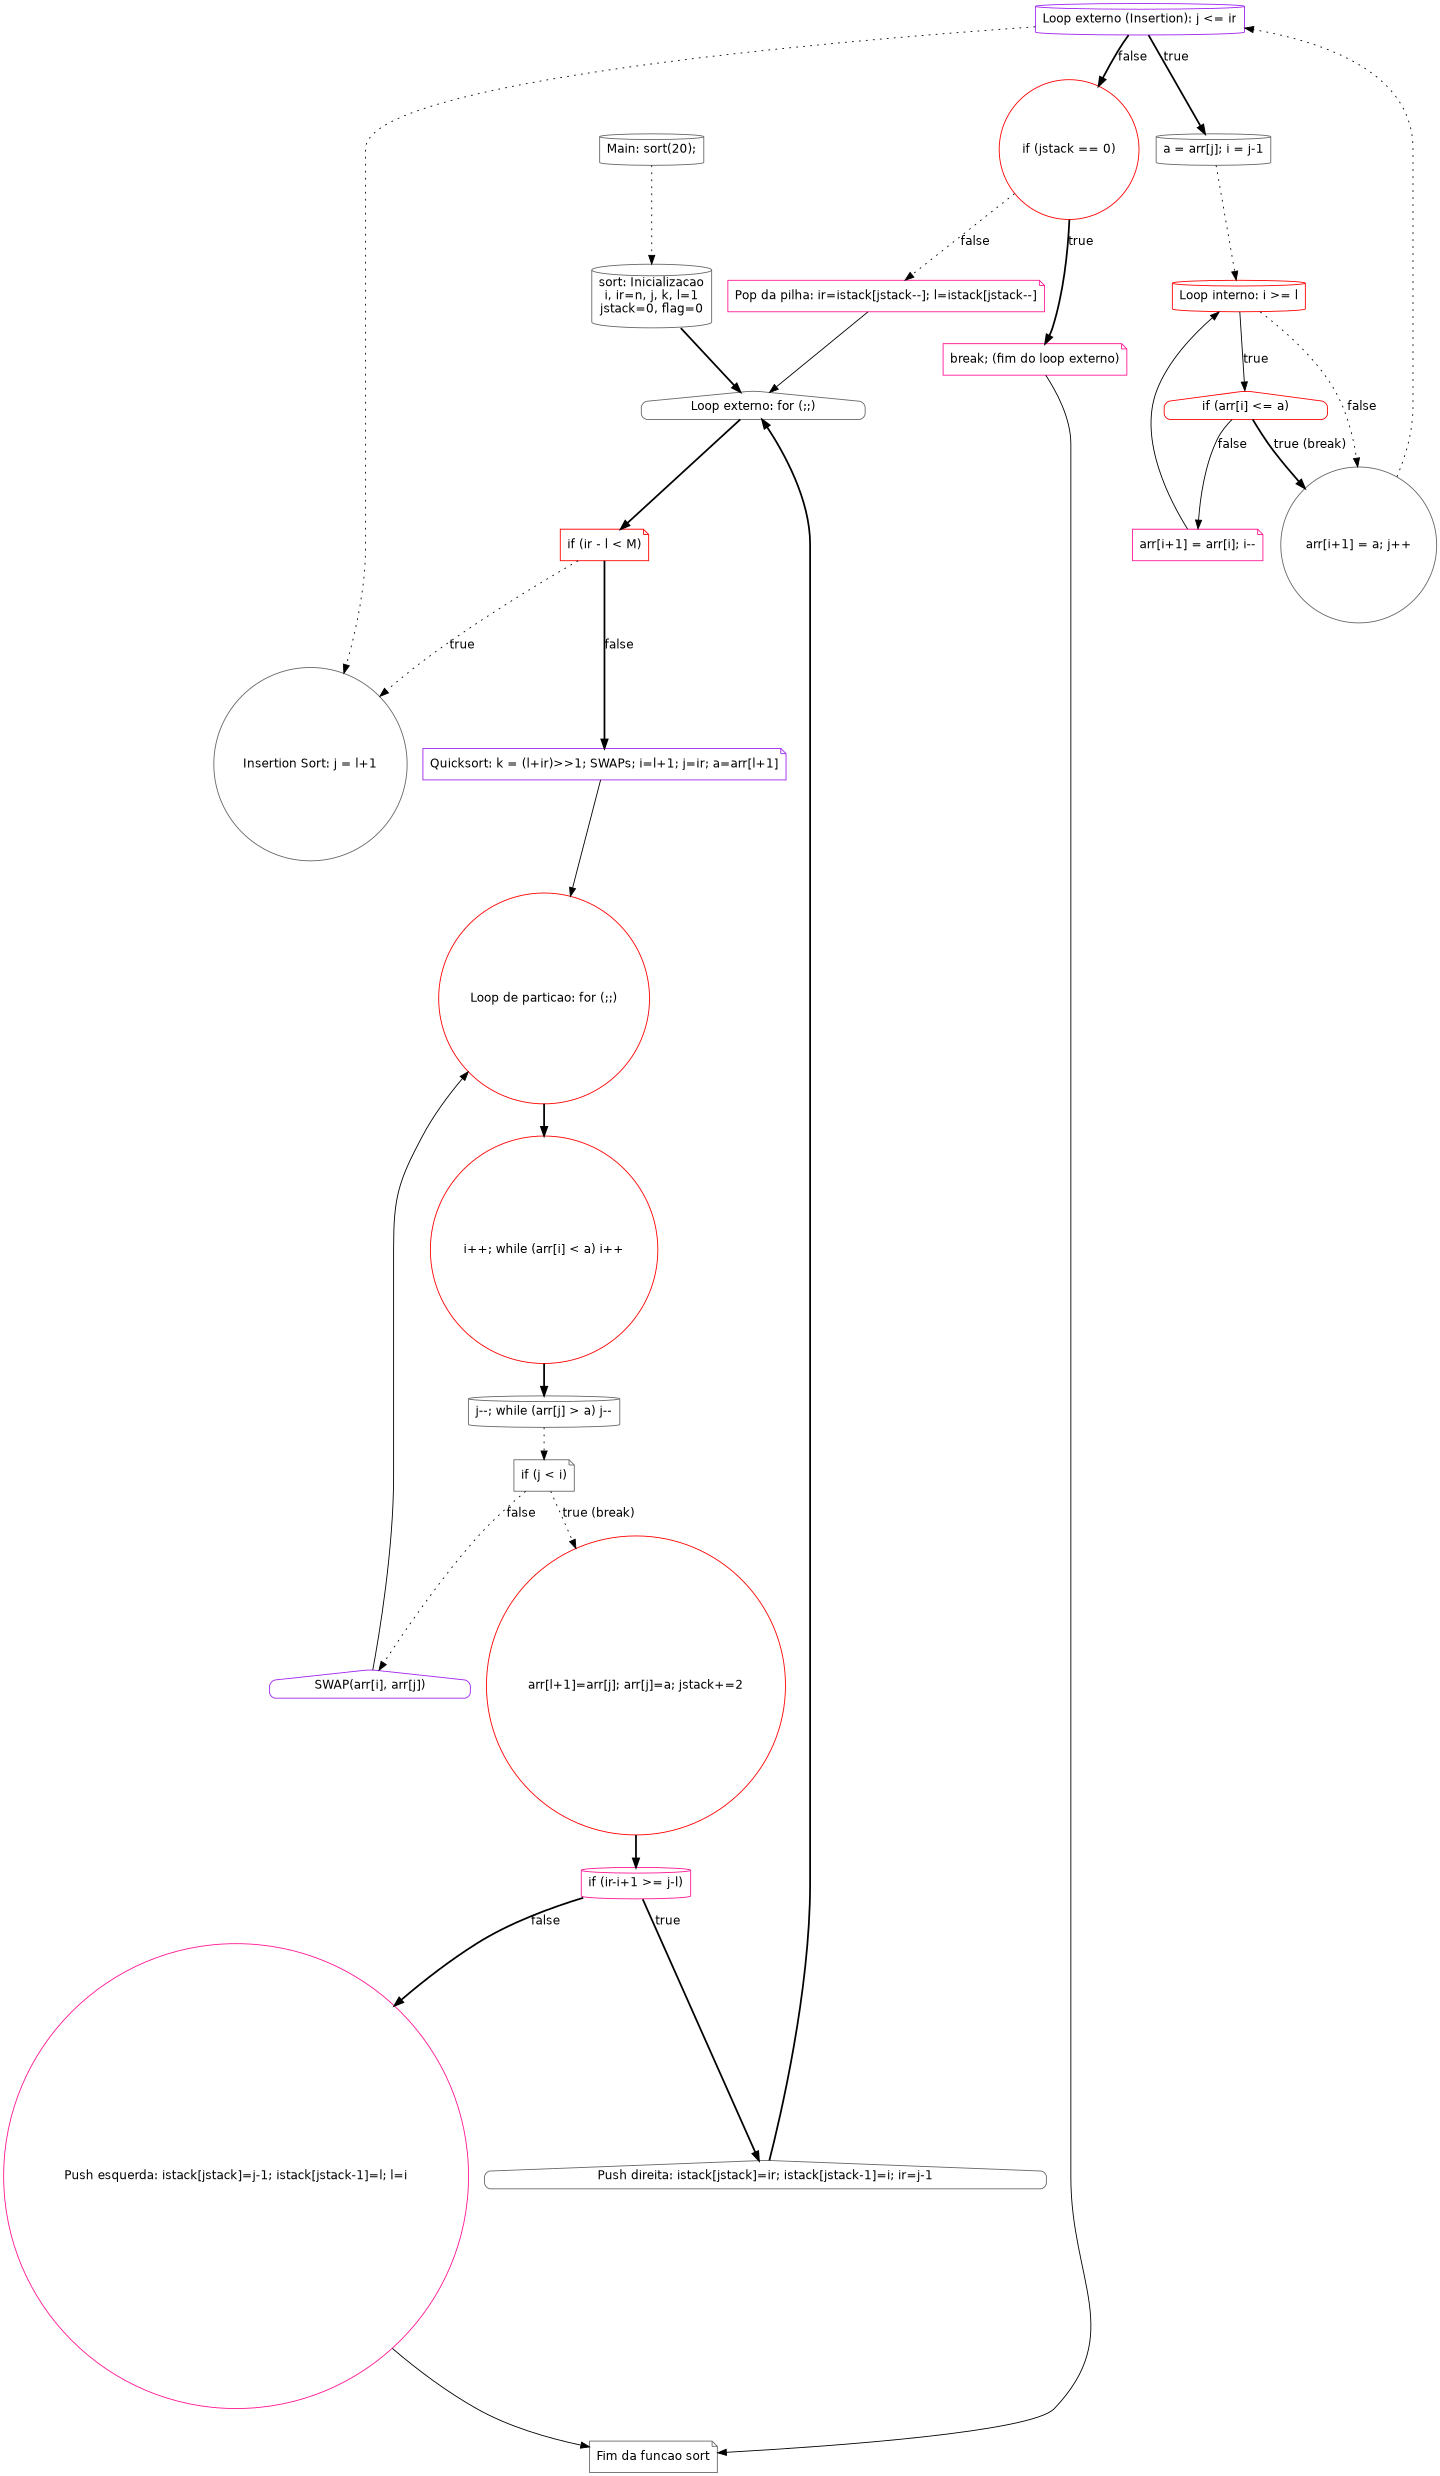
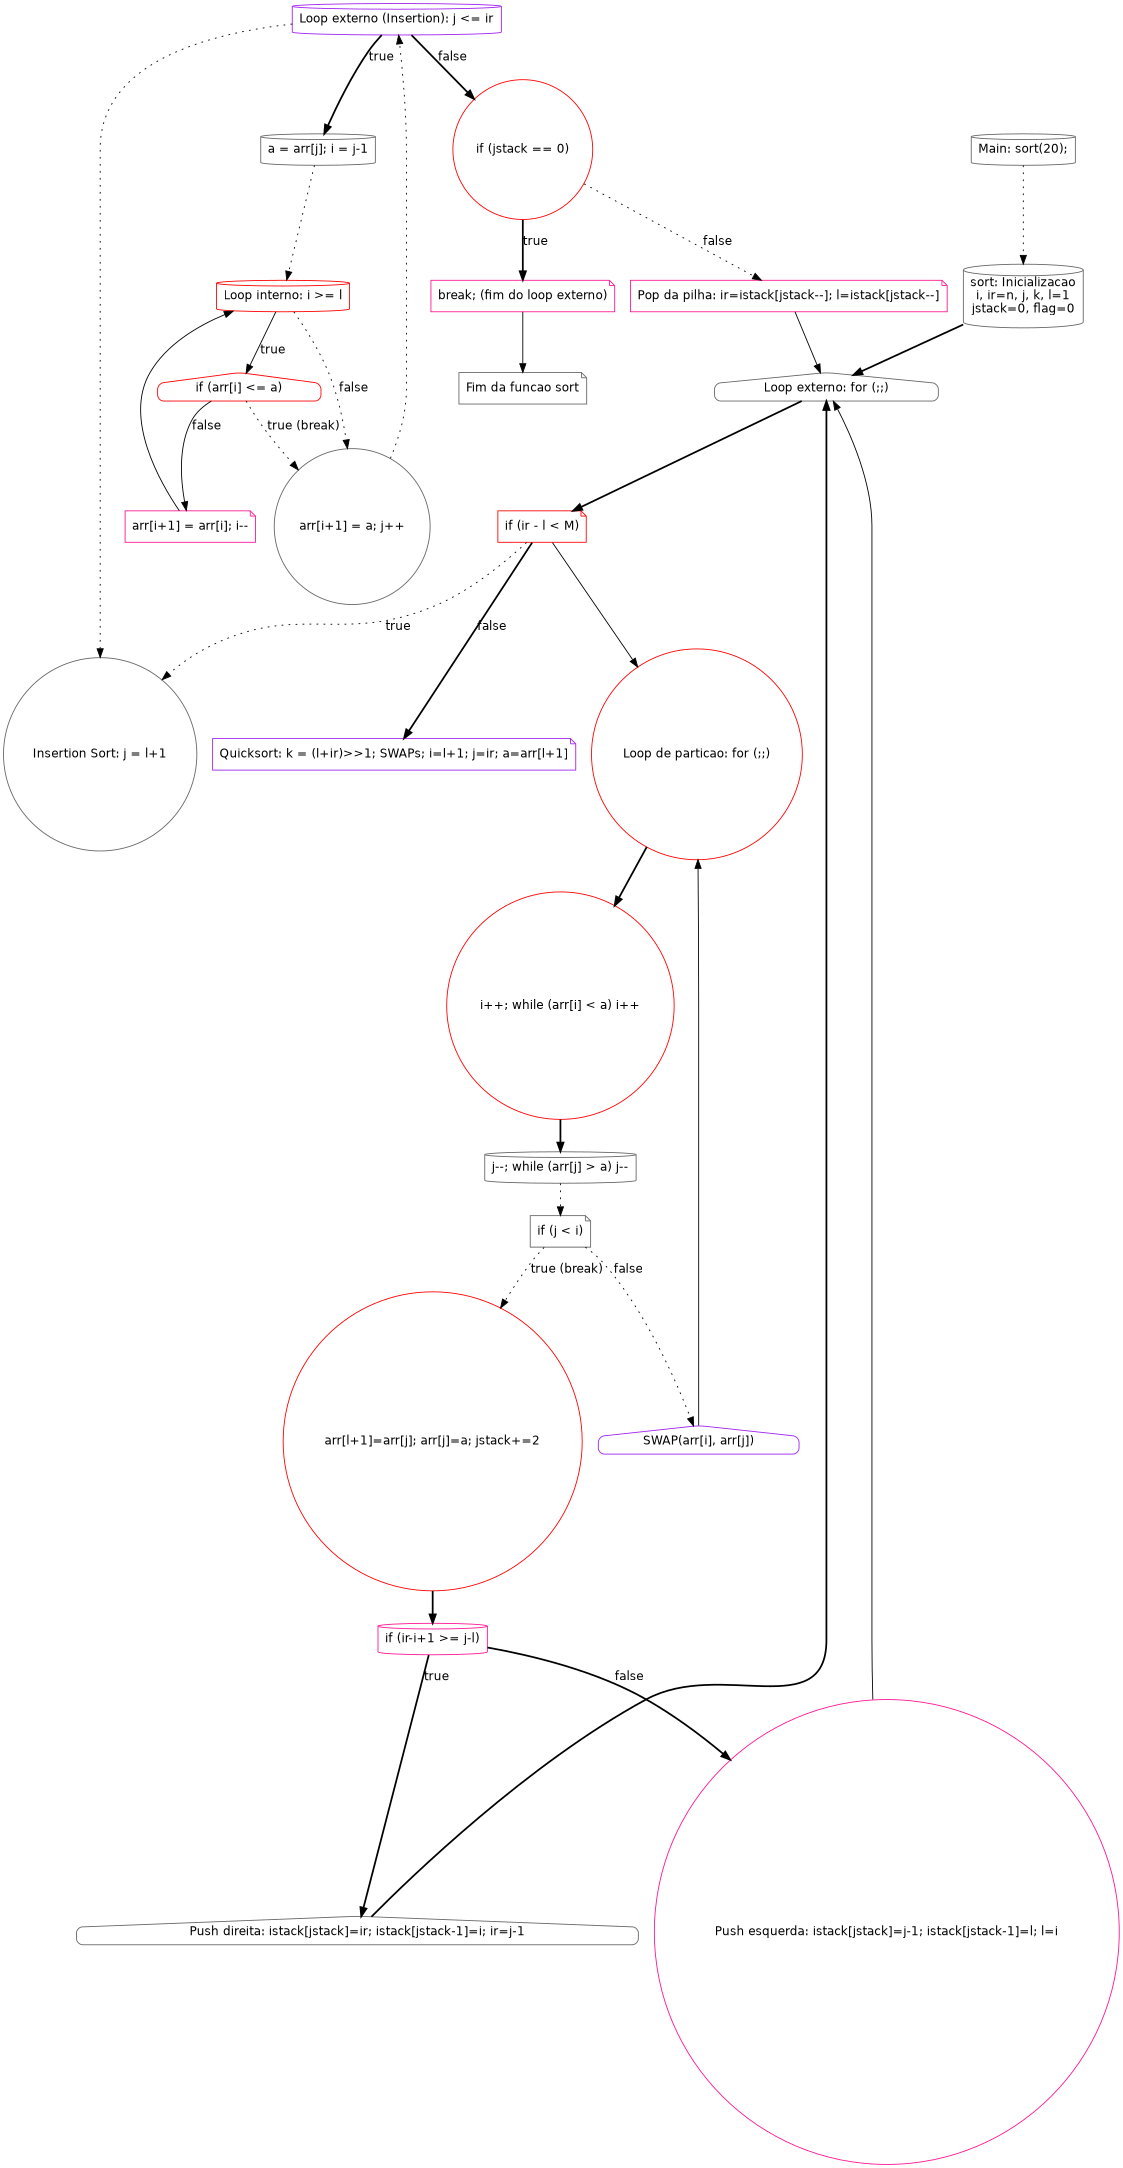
edge "if (arr[i] <= a)" -> "arr[i+1] = a; j++": style bold -> dotted
edge "Quicksort: k = (l+ir)>>1; SWAPs; i=l+1; j=ir; a=arr[l+1]" -> "Loop de particao: for (;;)": now "if (ir - l < M)" -> "Loop de particao: for (;;)"
edge "Push esquerda: istack[jstack]=j-1; istack[jstack-1]=l; l=i" -> "Fim da funcao sort": now "Push esquerda: istack[jstack]=j-1; istack[jstack-1]=l; l=i" -> "Loop externo: for (;;)"
